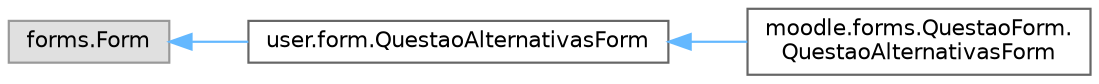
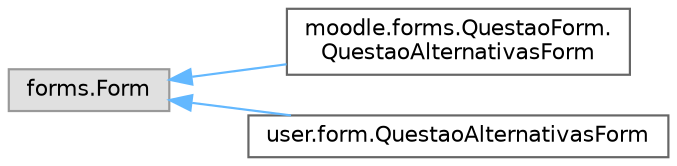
edge "moodle.forms.QuestaoForm. QuestaoAlternativasForm" -> "user.form.QuestaoAlternativasForm": now "moodle.forms.QuestaoForm. QuestaoAlternativasForm" -> "forms.Form"
